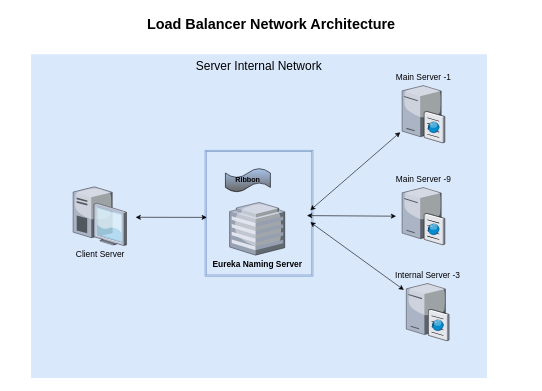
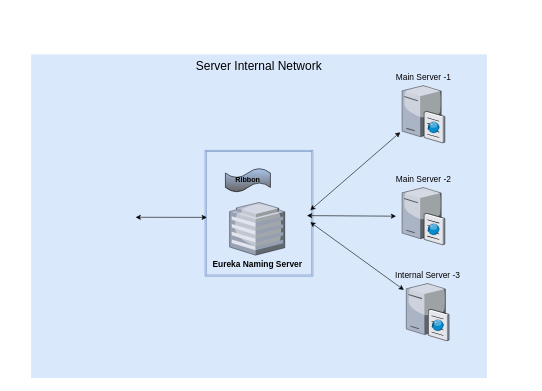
node "Load Balancer Network Architecture": removed
node "Main Server -9": label "Main Server -9" -> "Main Server -2"
node "Client Server": removed
